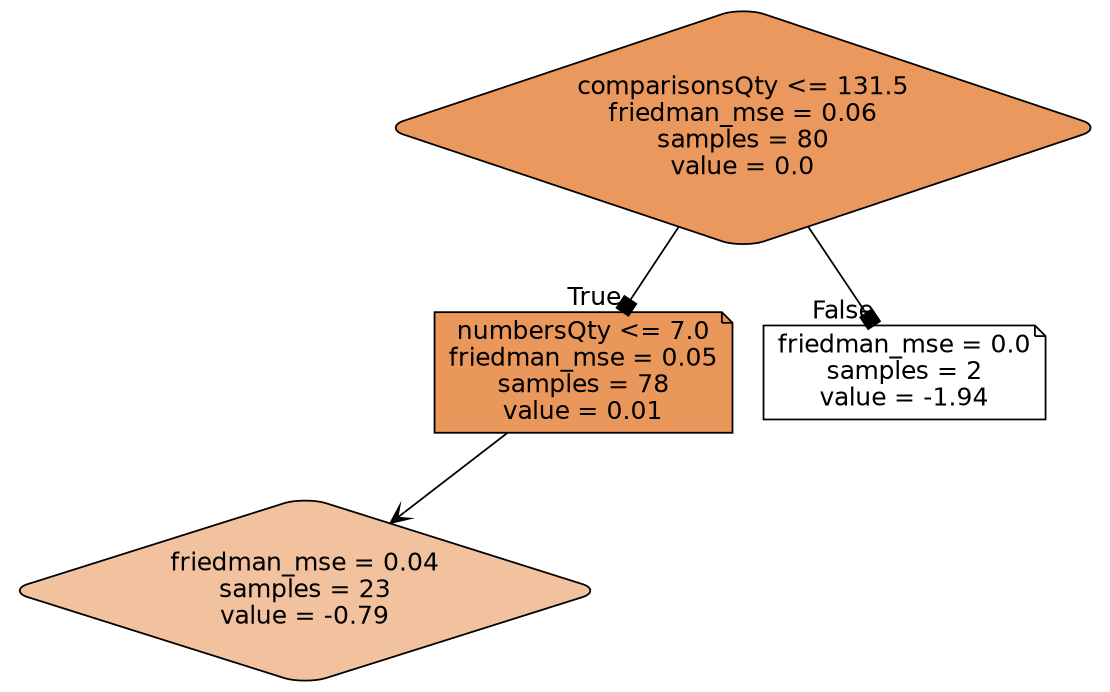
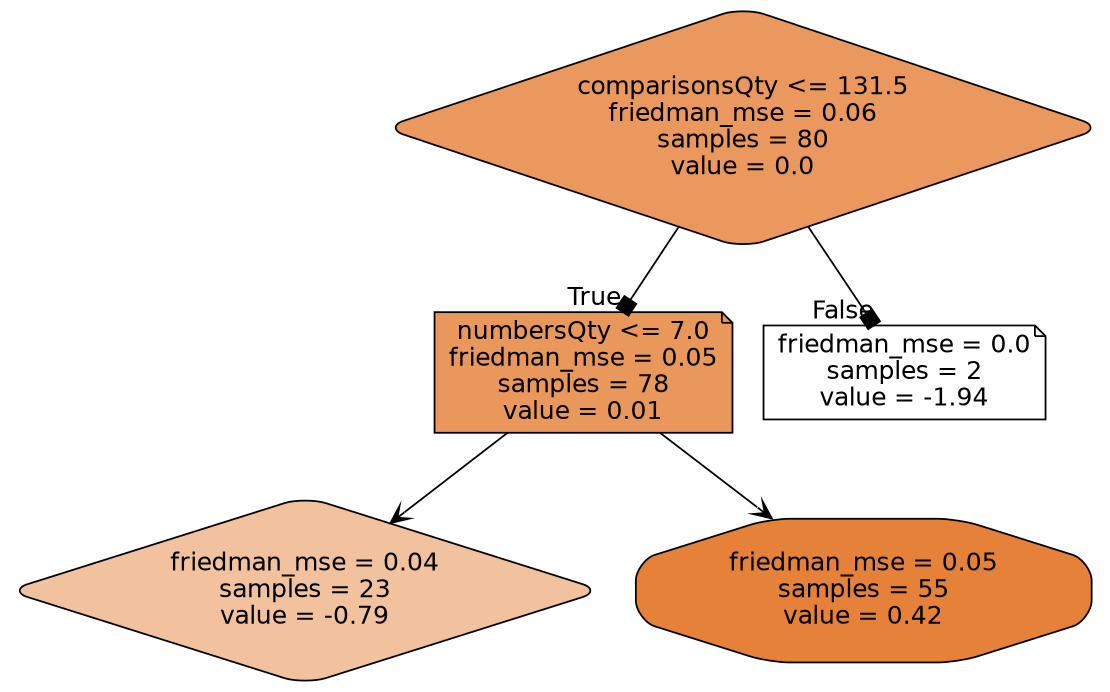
node "friedman_mse = 0.05 samples = 55 value = 0.42": added
